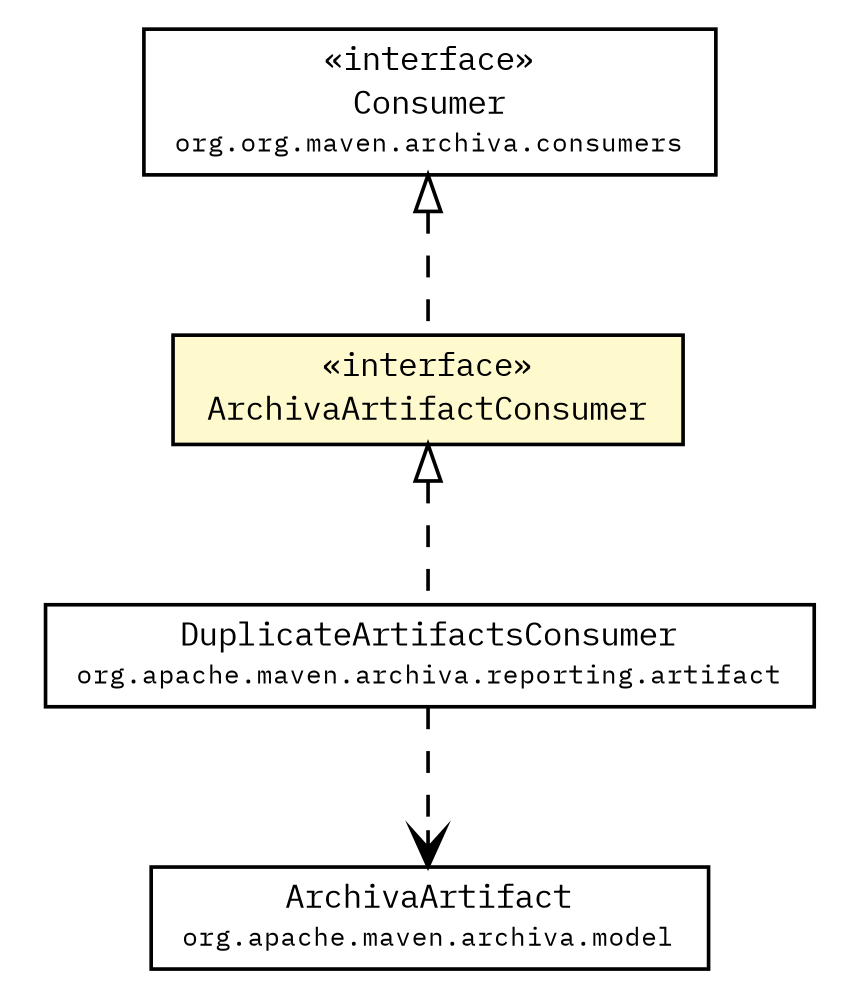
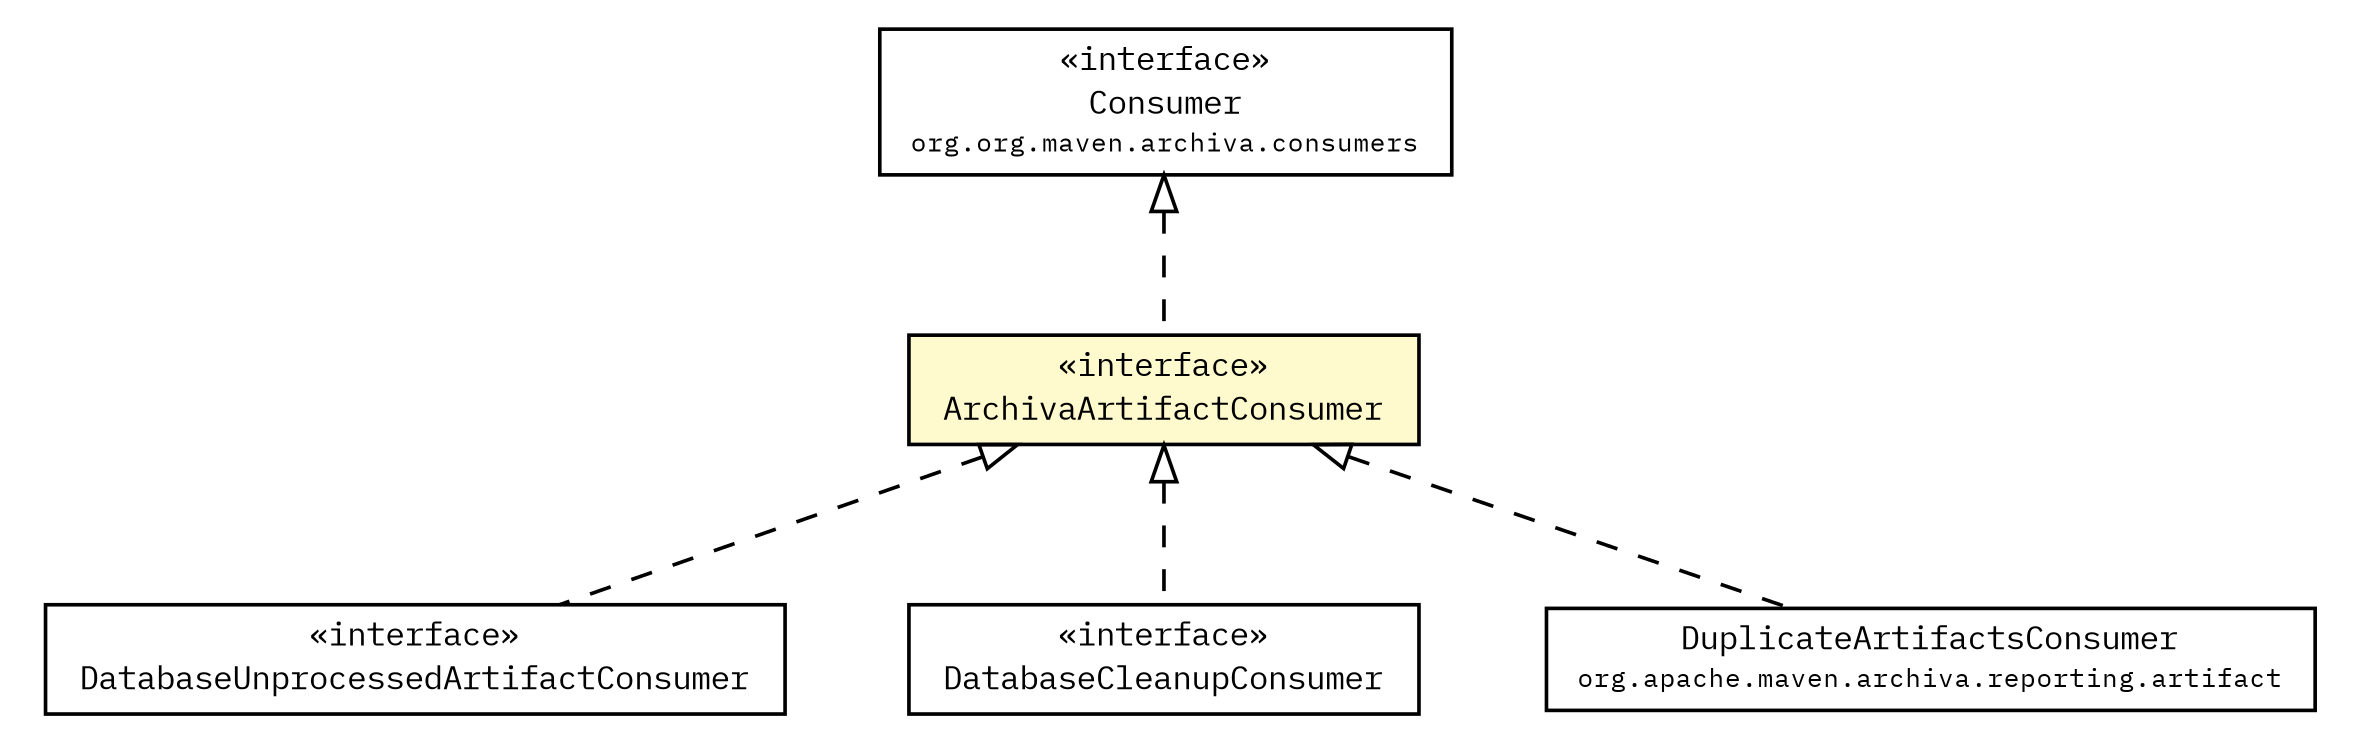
node "DatabaseUnprocessedArtifactConsumer": added
node "DatabaseCleanupConsumer": added
node "ArchivaArtifact": removed
